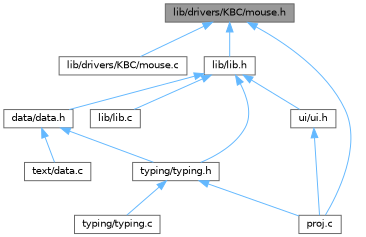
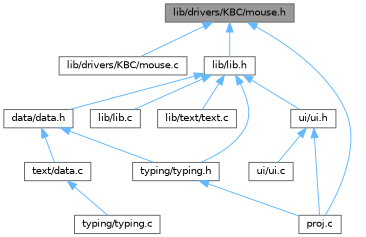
node "lib/text/text.c": added
node "ui/ui.c": added
edge "typing/typing.c" -> "typing/typing.h": now "typing/typing.c" -> "text/data.c"
